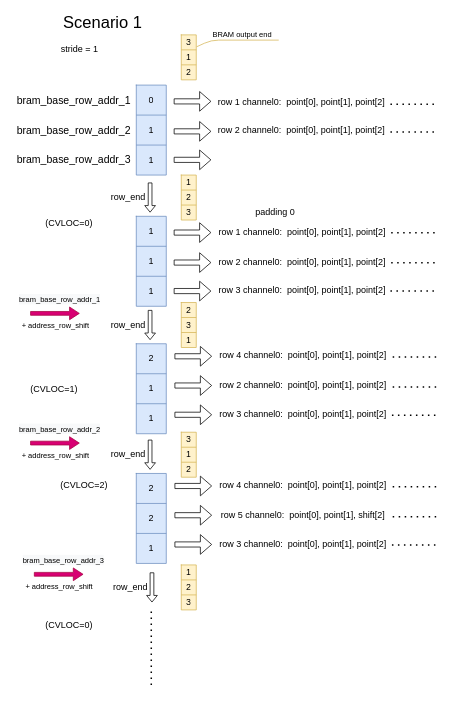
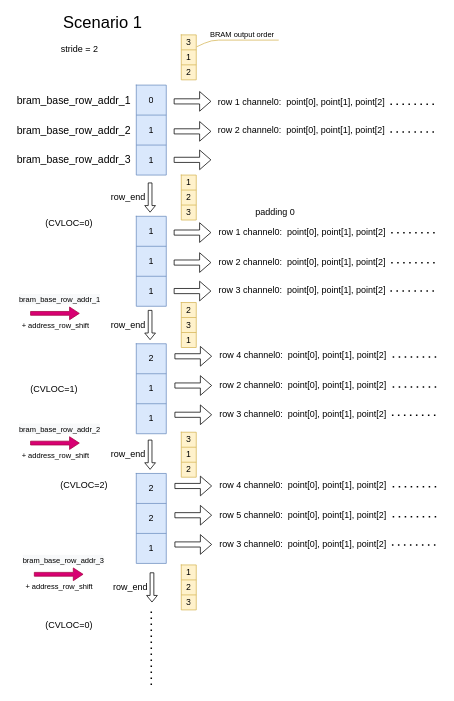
node "BRAM output end": label "BRAM output end" -> "BRAM output order"
node "stride = 1": label "stride = 1" -> "stride = 2"
node "row 5 channel0: point[0], point[1], shift[2]": label "row 5 channel0: point[0], point[1], shift[2]" -> "row 5 channel0: point[0], point[1], point[2]"
